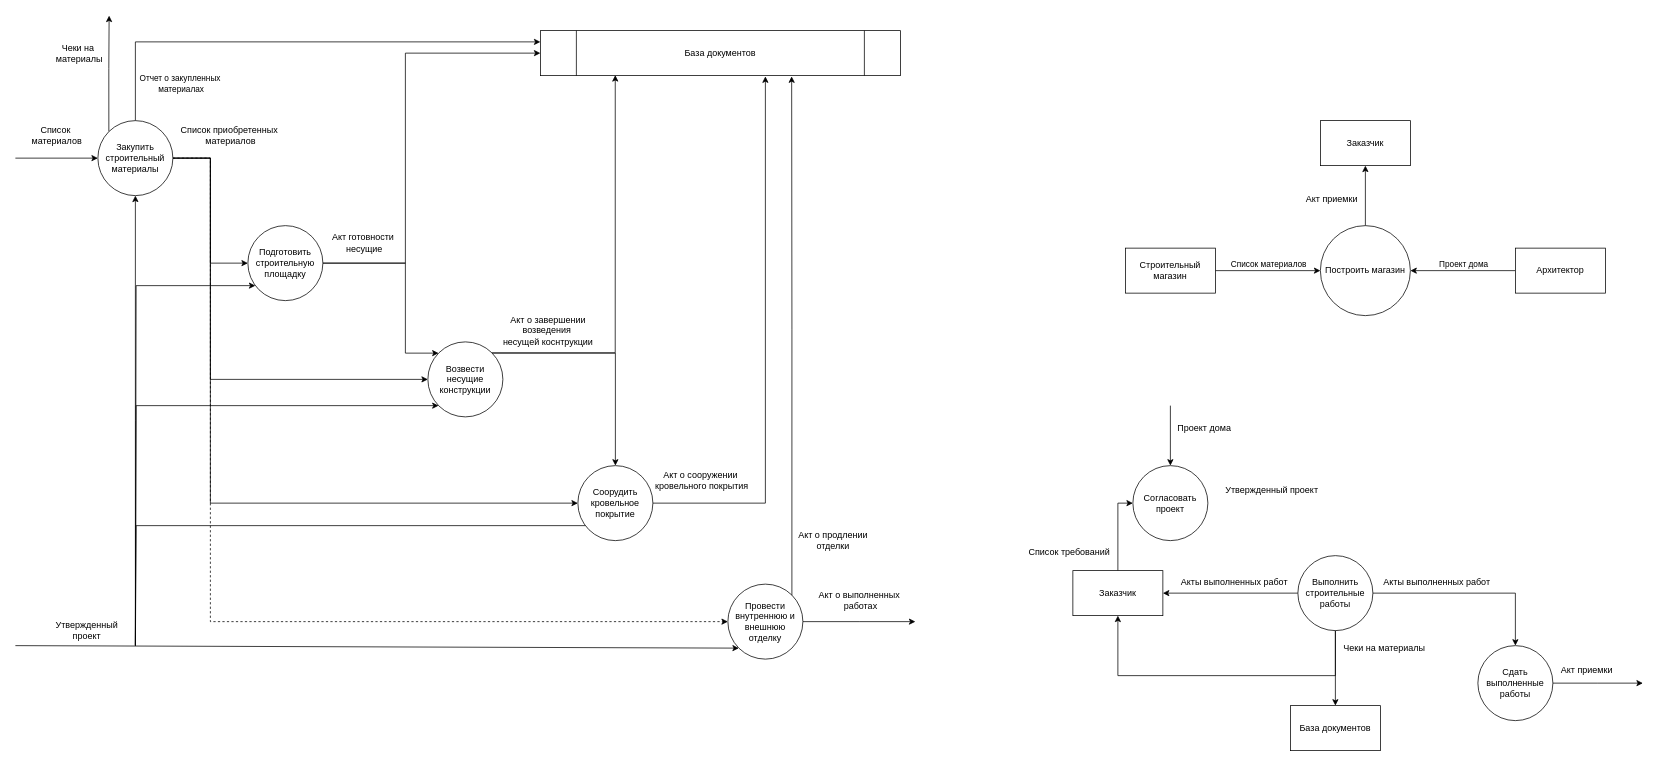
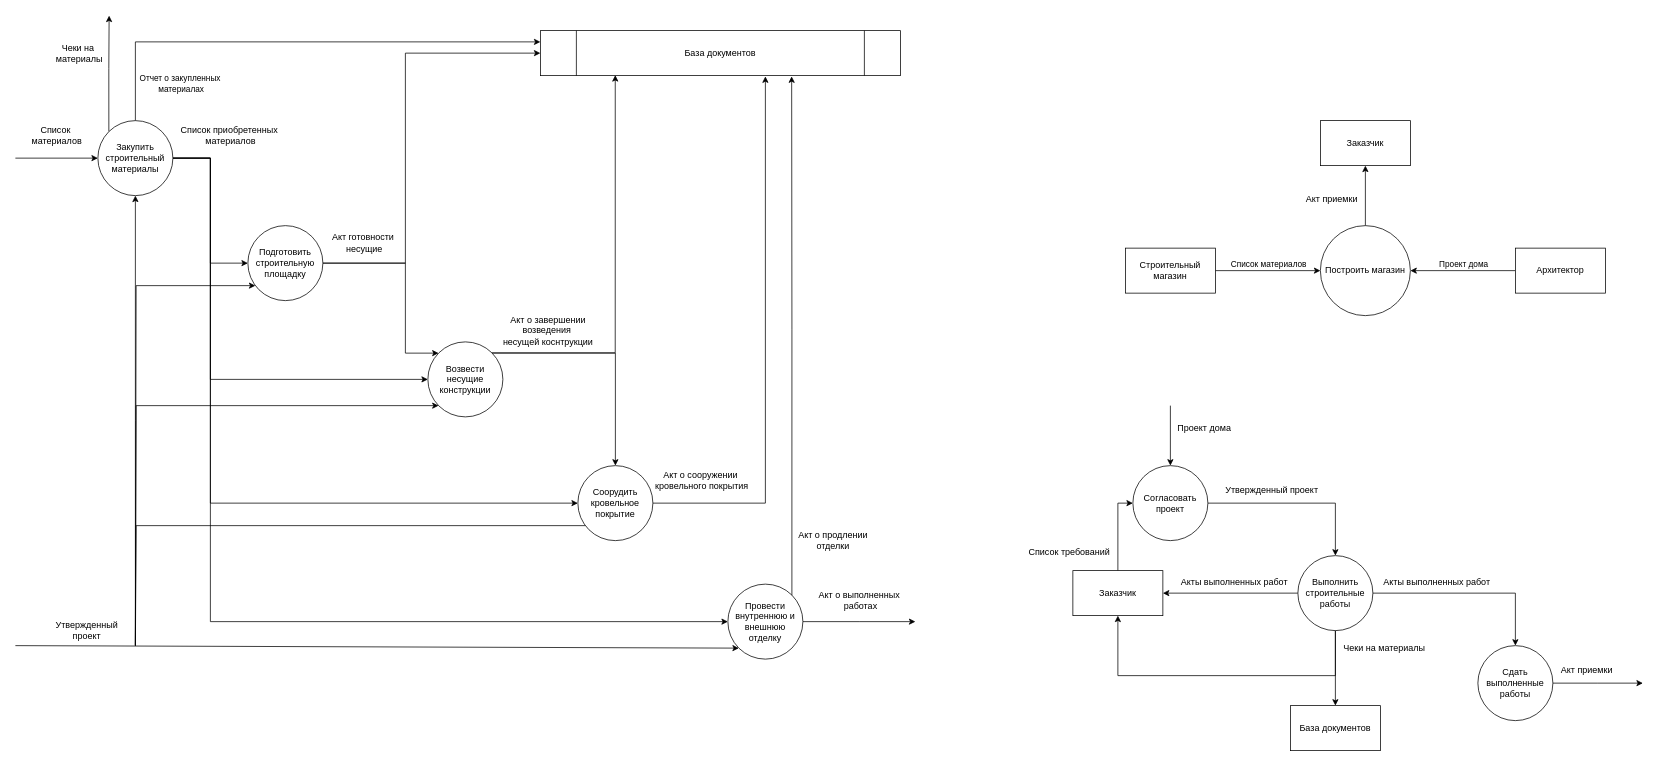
edge "Согласовать проект" -> "Выполнить строительные работы": added
edge "Закупить строительный материалы" -> "Провести внутреннюю и внешнюю отделку": style dashed -> solid
